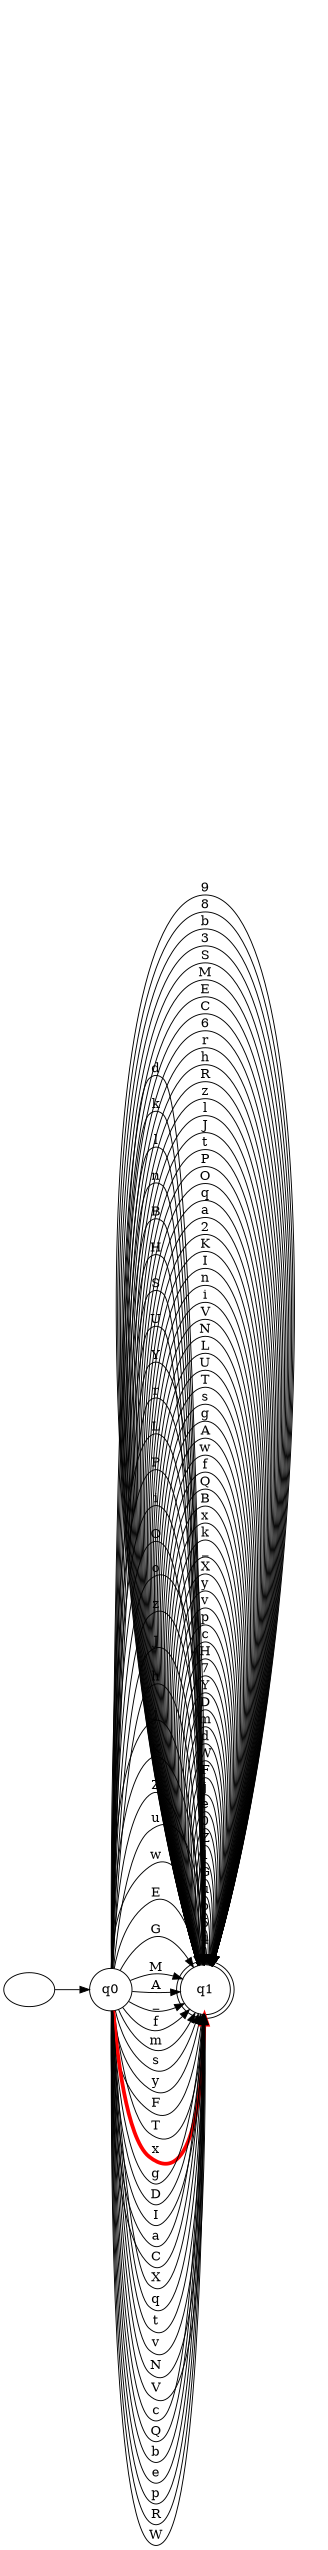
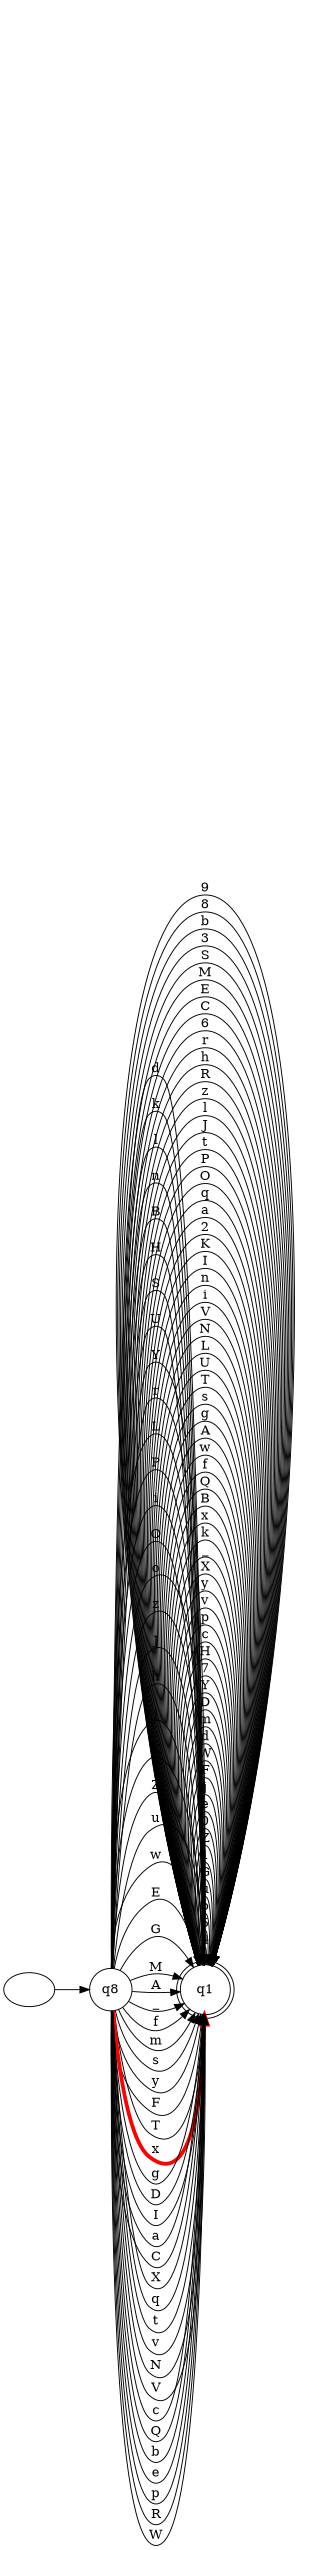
node "q0": label "q0" -> "q8"
